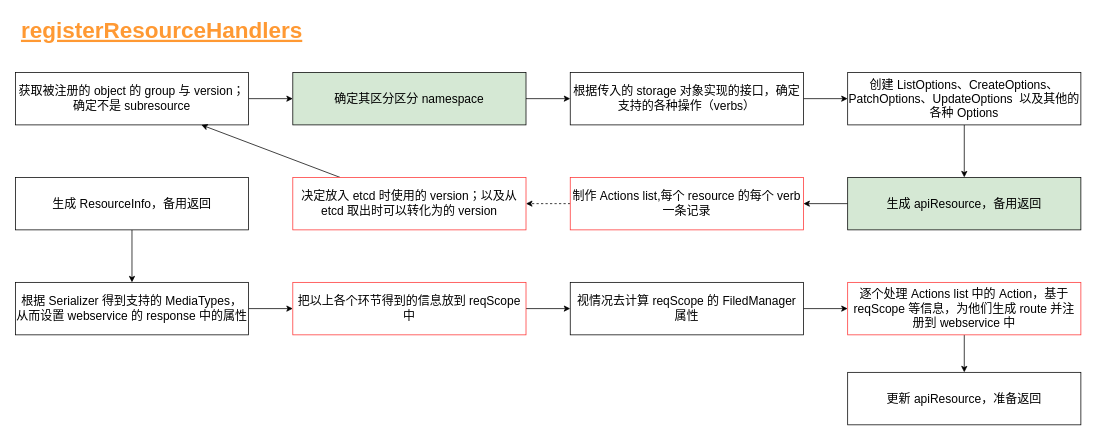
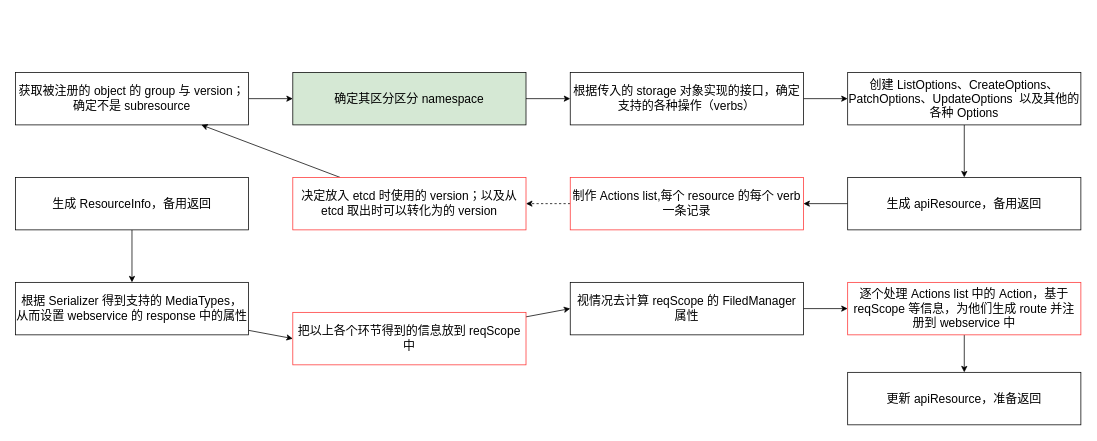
node "registerResourceHandlers": removed
node "生成 apiResource，备用返回": fillcolor #d5e8d4 -> #ffffff
node "把以上各个环节得到的信息放到 reqScope 中": moved (410, 309) -> (410, 339)
